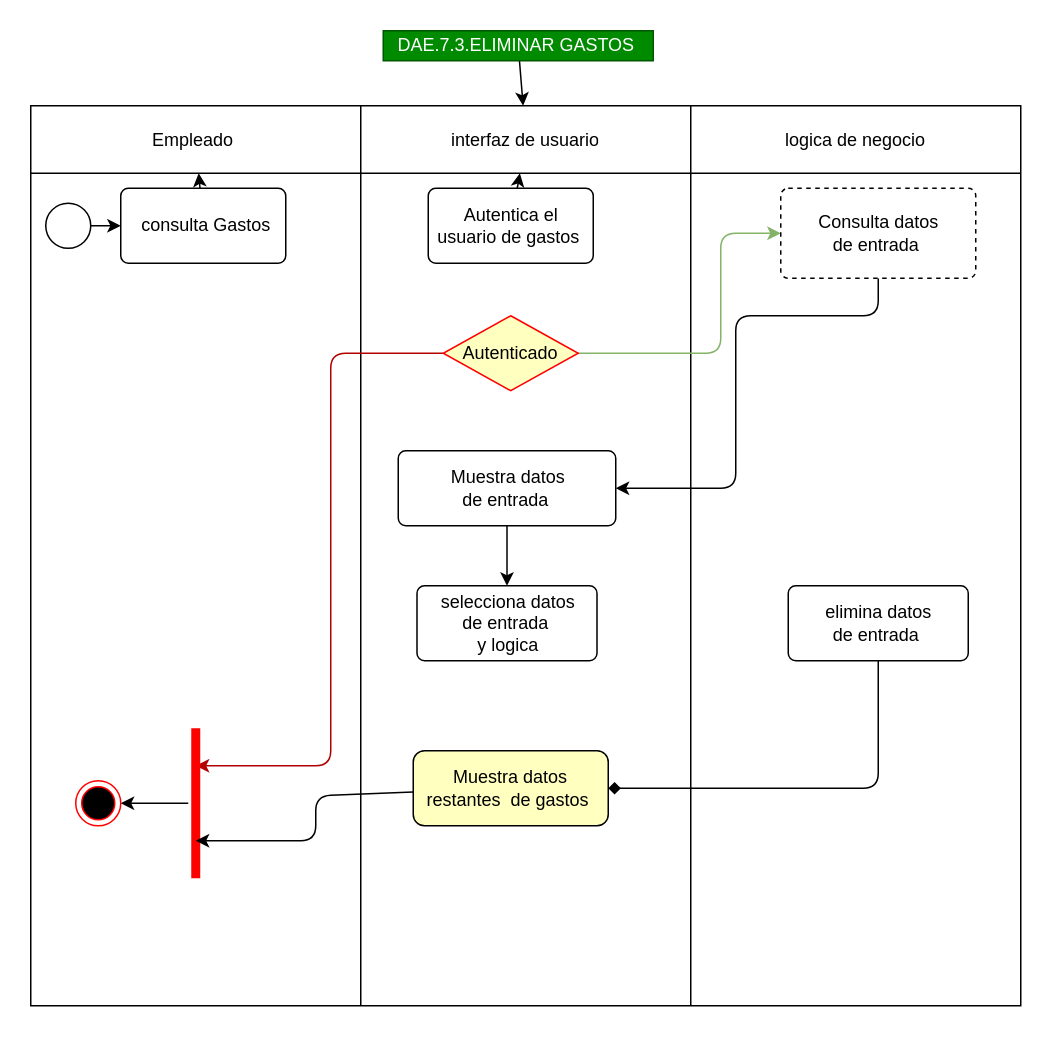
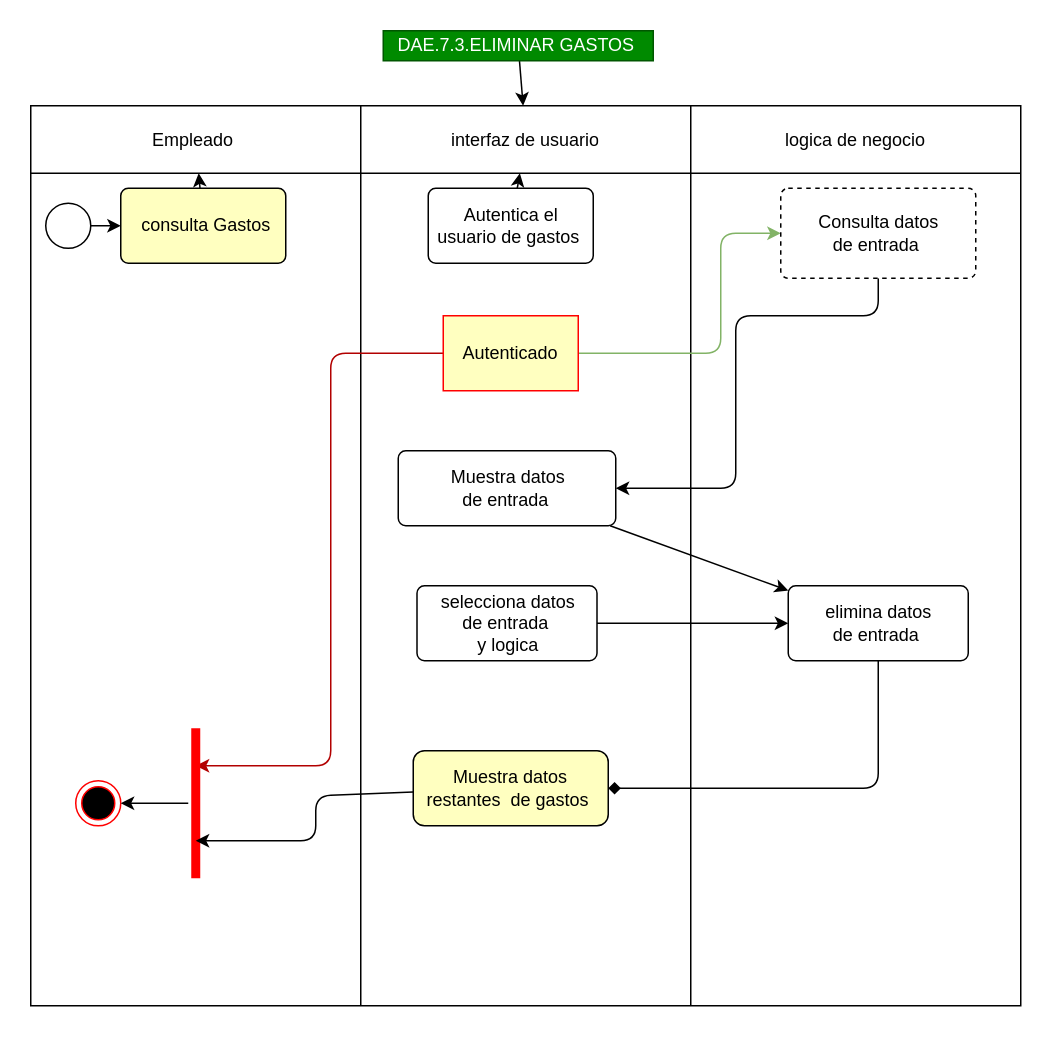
node "consulta Gastos": fillcolor #ffffff -> #ffffc0
node "Autenticado": shape diamond -> rectangle
edge "Muestra datos de entrada" -> "selecciona datos de entrada y logica": now "Muestra datos de entrada" -> "elimina datos de entrada"
edge "selecciona datos de entrada y logica" -> "elimina datos de entrada": added
